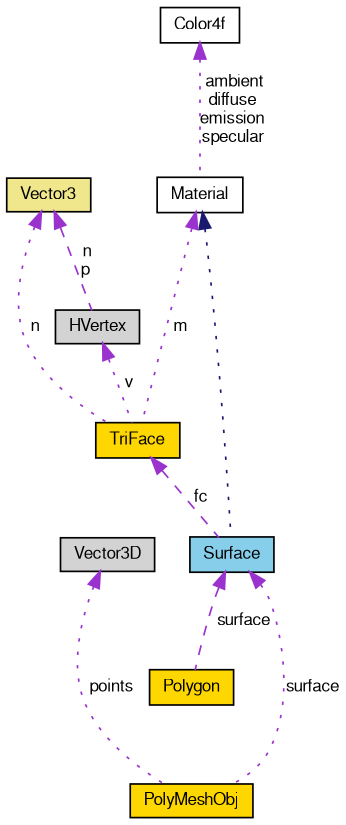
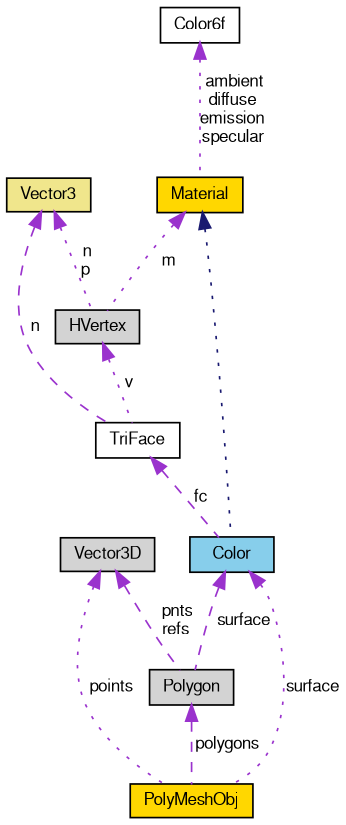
node "Color4f": label "Color4f" -> "Color6f"
node "Material": fillcolor white -> gold
edge "HVertex" -> "Vector3": style dashed -> dotted
edge "TriFace" -> "Material": now "HVertex" -> "Material"
edge "TriFace" -> "Vector3": style dotted -> dashed
node "TriFace": fillcolor gold -> white
node "Surface": label "Surface" -> "Color"
edge "Polygon" -> "Vector3D": added, label "pnts refs"
node "Polygon": fillcolor gold -> lightgrey
edge "PolyMeshObj" -> "Polygon": added, label "polygons"
